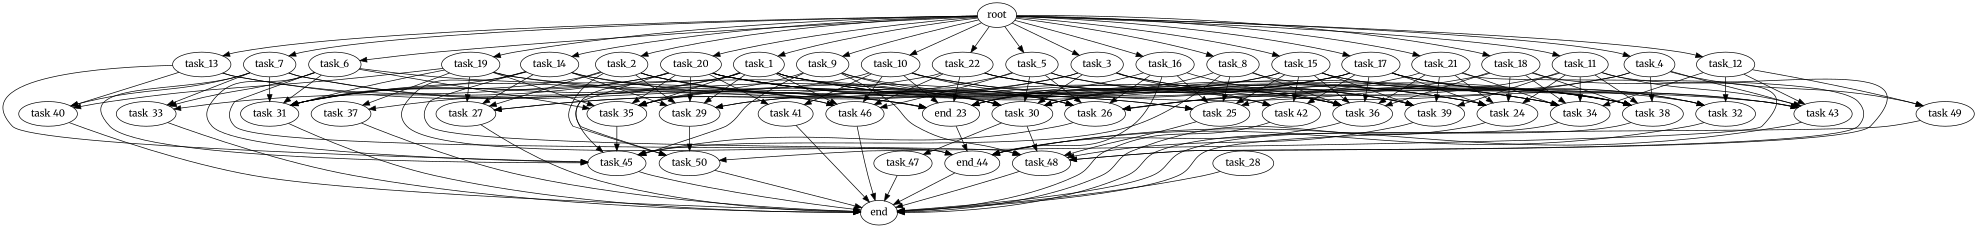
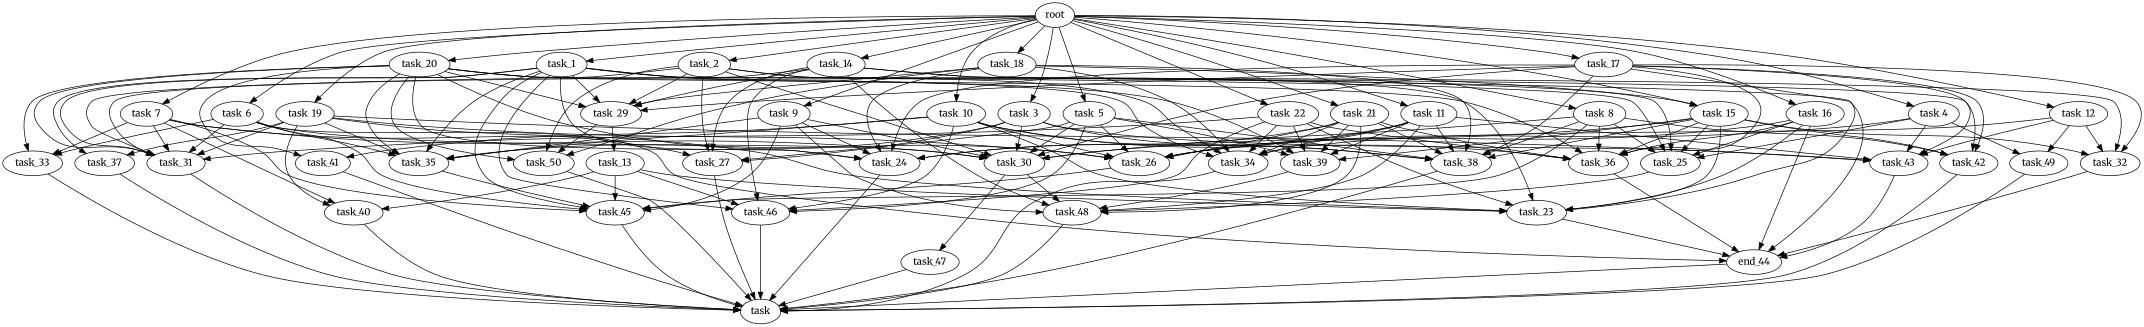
edge "root" -> "task_13": now "task_29" -> "task_13"
edge "task_4" -> "task_38": now "task_21" -> "task_38"
edge "task_18" -> "task_36": now "task_18" -> "task_15"
edge "task_3" -> "task_42": now "task_8" -> "task_42"
node "end_23": label "end_23" -> "task_23"
node "task_28": removed
node "end": label "end" -> "task"
